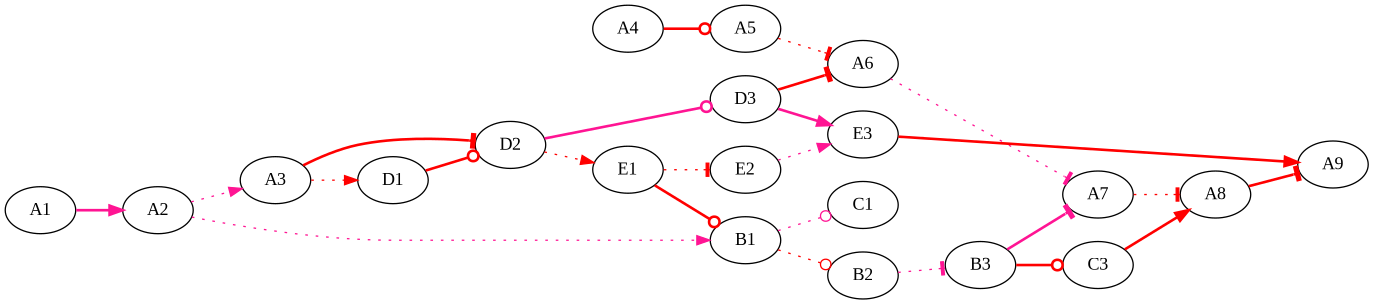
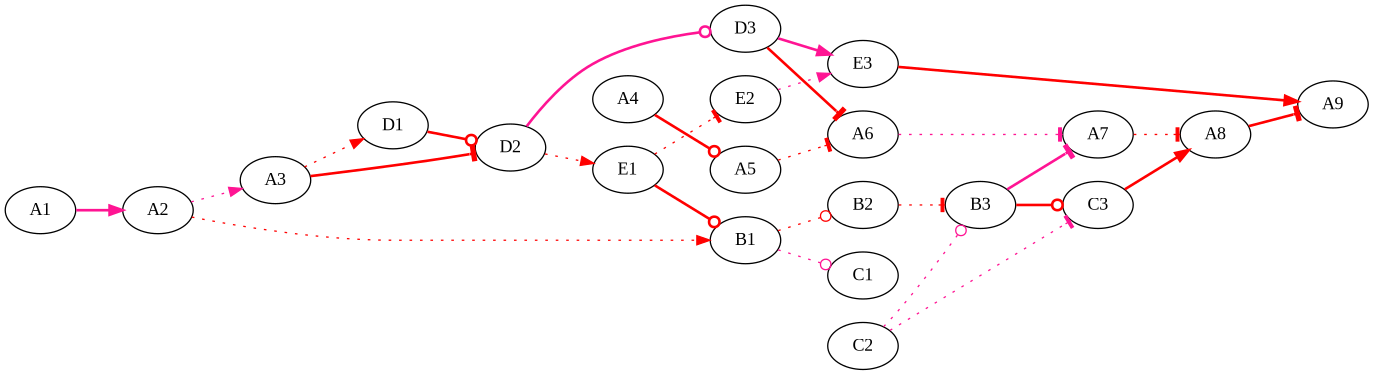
edge "A2" -> "B1": color deeppink -> red
edge "B2" -> "B3": color deeppink -> red
node "C2": added
